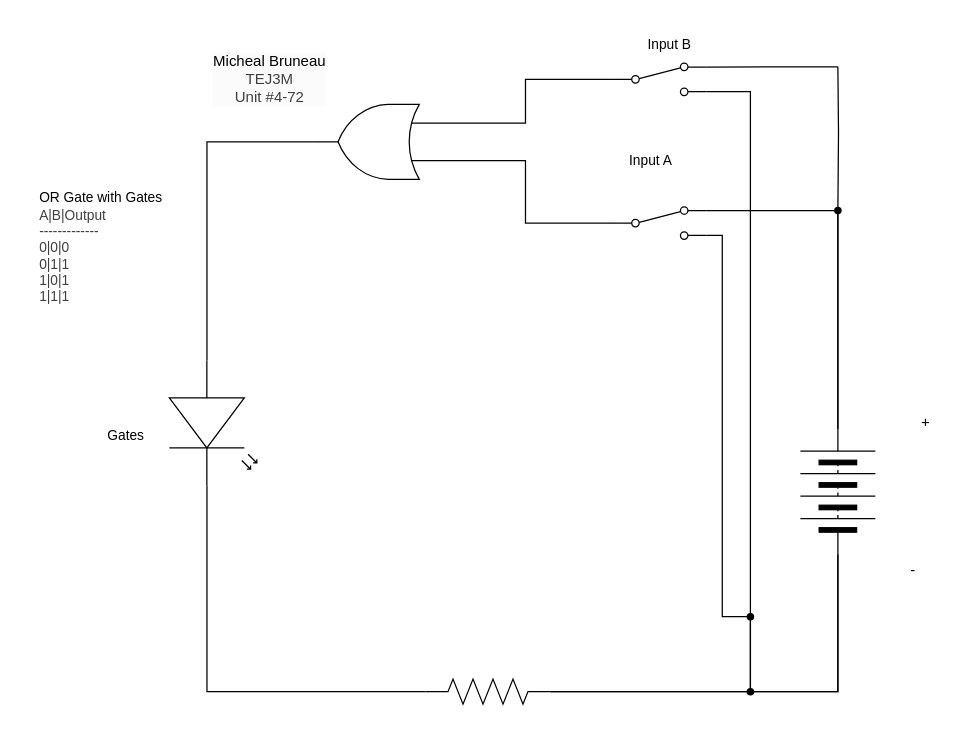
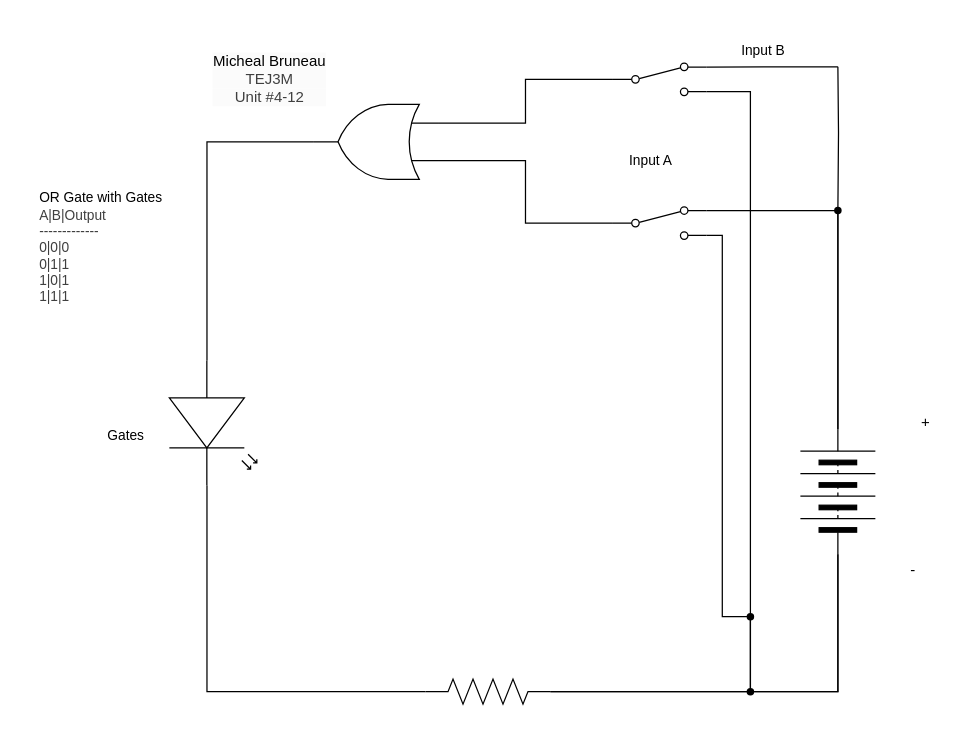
node "Input B": moved (669, 44) -> (763, 51)
node "Micheal Bruneau TEJ3M Unit #4-72": label "Micheal Bruneau TEJ3M Unit #4-72" -> "Micheal Bruneau TEJ3M Unit #4-12"
